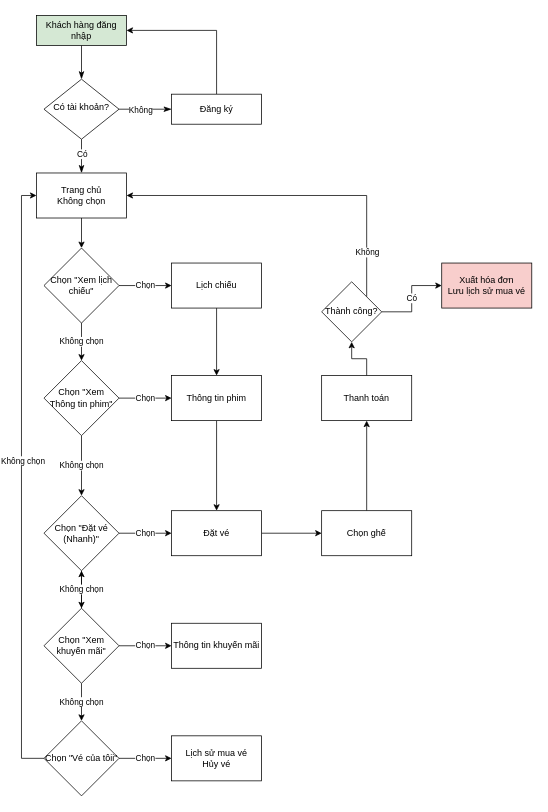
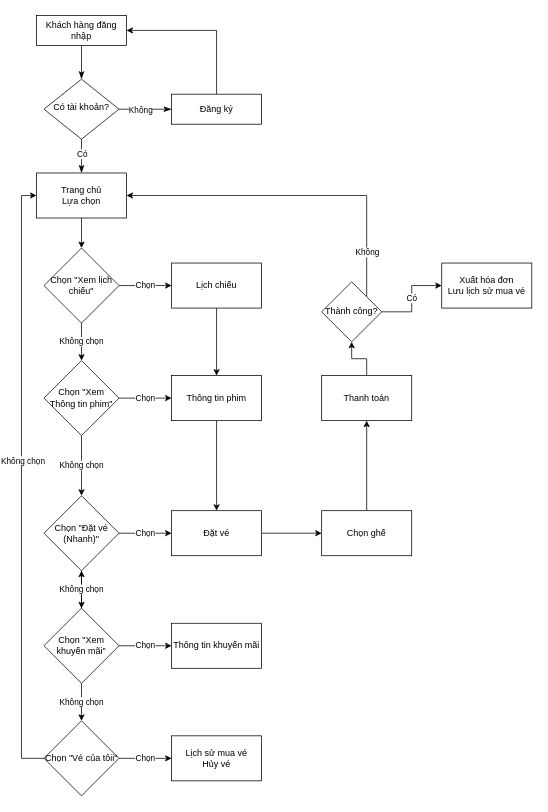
node "Khách hàng đăng nhập": fillcolor #d5e8d4 -> #ffffff
node "Trang chủ Không chọn": label "Trang chủ Không chọn" -> "Trang chủ Lựa chọn"
node "Xuất hóa đơn Lưu lịch sử mua vé": fillcolor #f8cecc -> #ffffff
